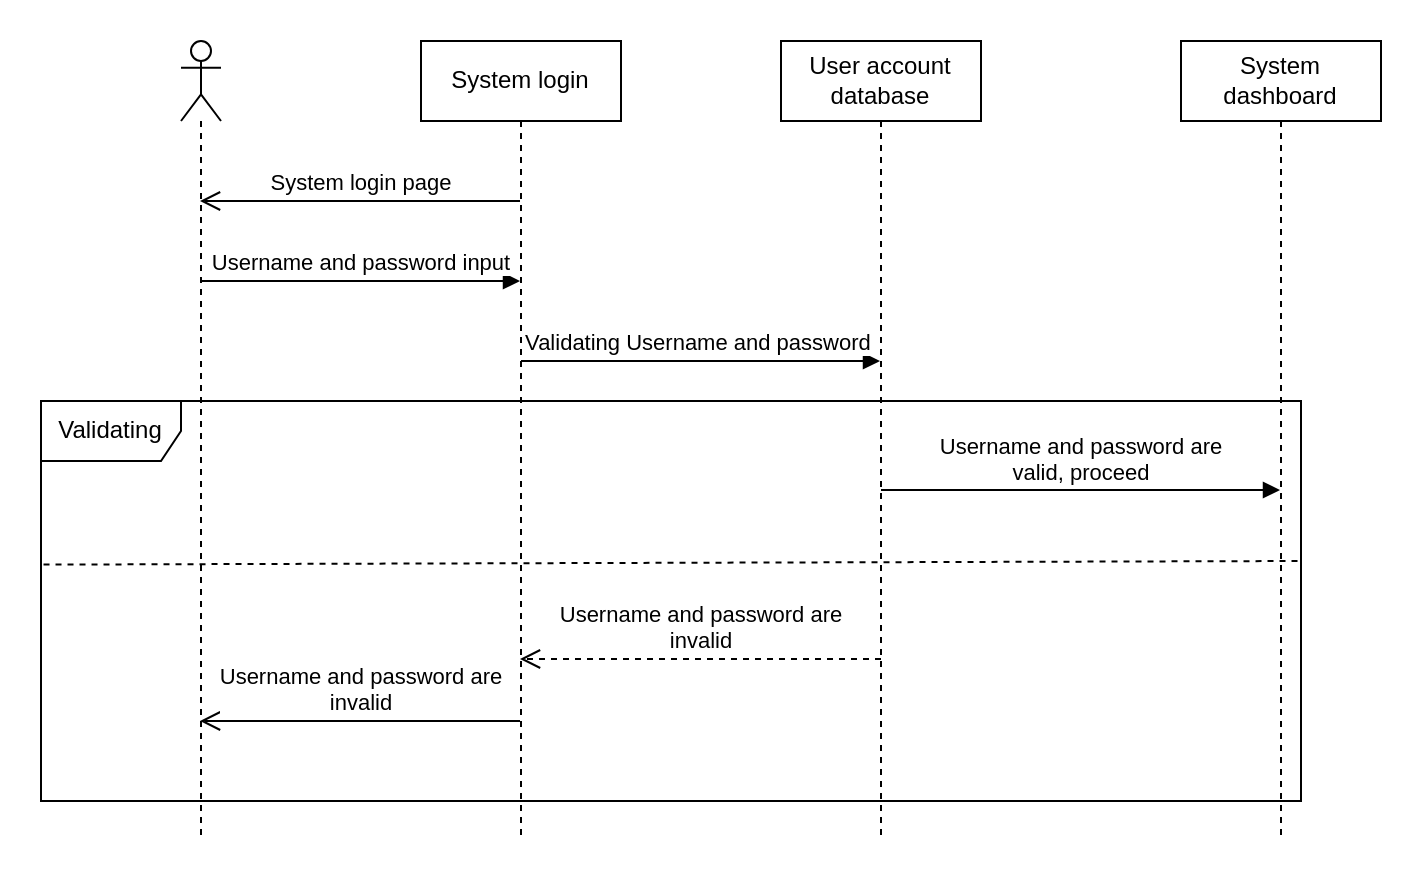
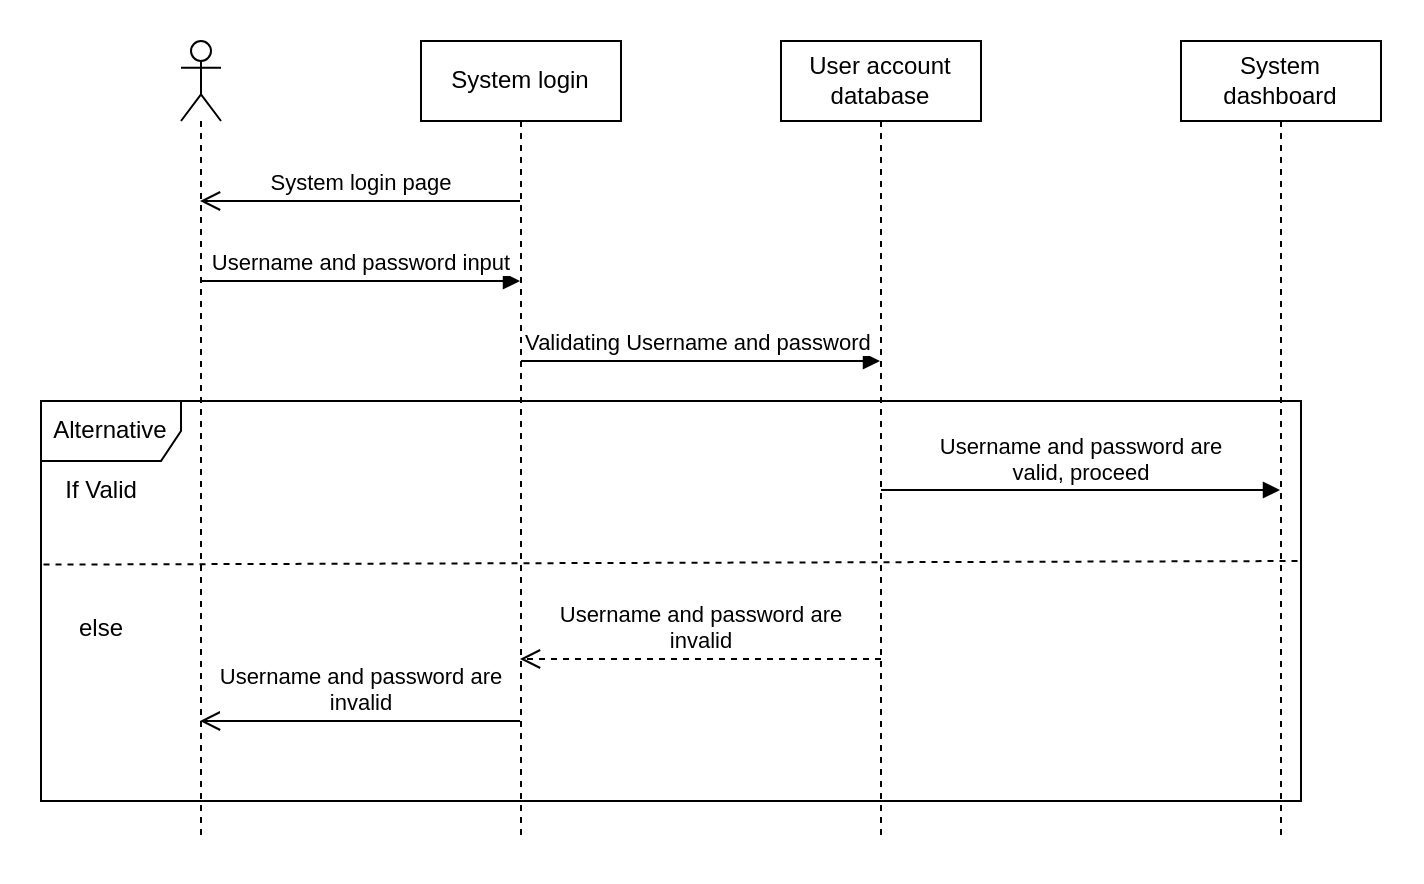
node "Validating": label "Validating" -> "Alternative"
node "If Valid": added
node "else": added
